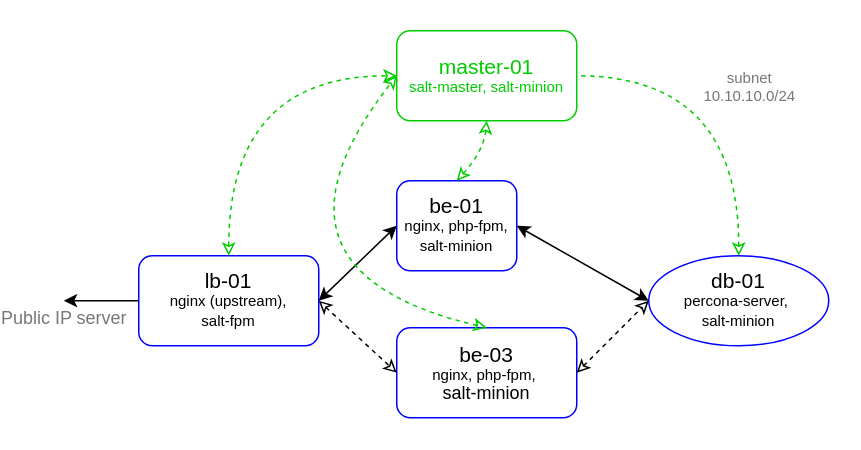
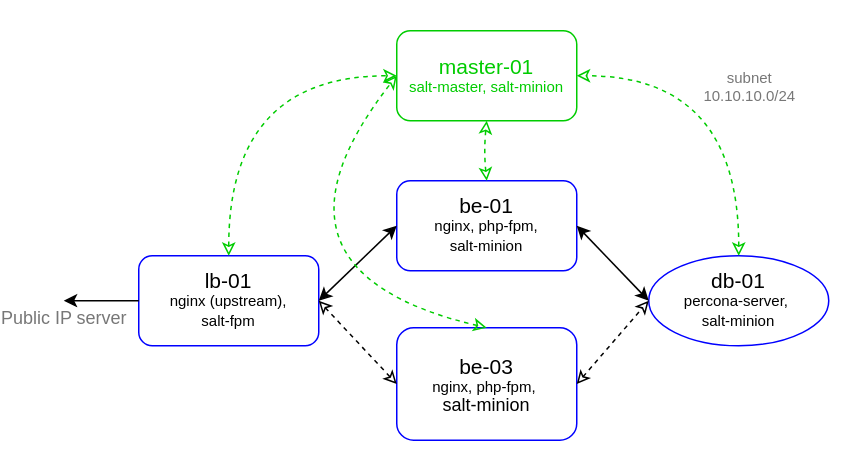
edge "master-01 salt-master, salt-minion" -> "db-01 percona-server, salt-minion": arrowhead none -> classic
node "be-01 nginx, php-fpm, salt-minion": size 120x90 -> 180x90
node "be-03 nginx, php-fpm, salt-minion": size 180x90 -> 180x113
